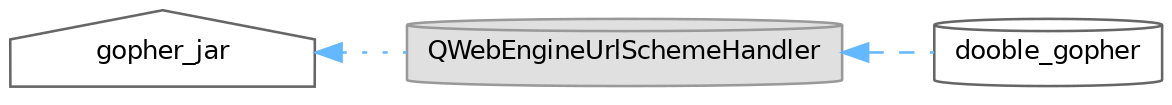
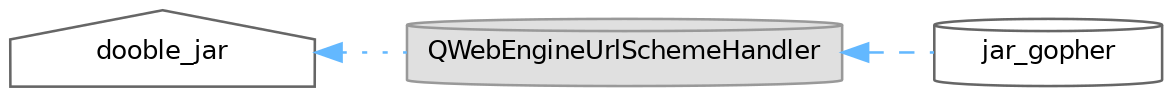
node "gopher_jar": label "gopher_jar" -> "dooble_jar"
node "dooble_gopher": label "dooble_gopher" -> "jar_gopher"
